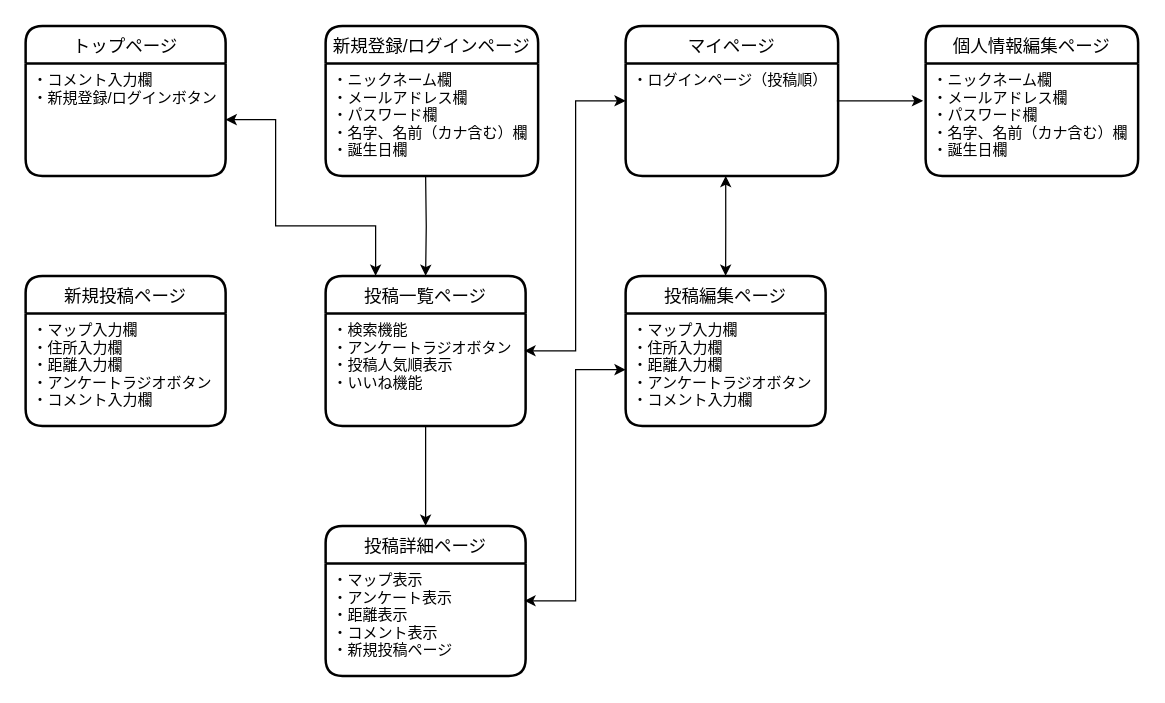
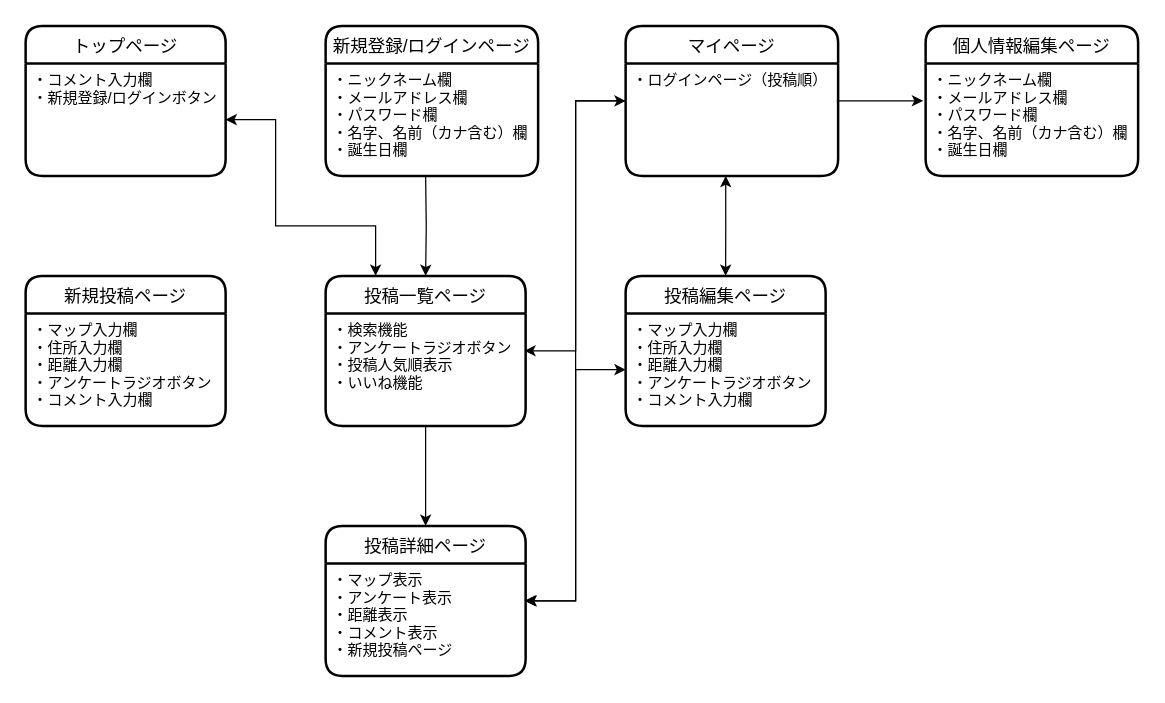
edge "・ログインページ（投稿順）" -- "・検索機能 ・アンケートラジオボタン ・投稿人気順表示 ・いいね機能": arrowhead classic -> none
edge "マイページ" -- "投稿詳細ページ": added
